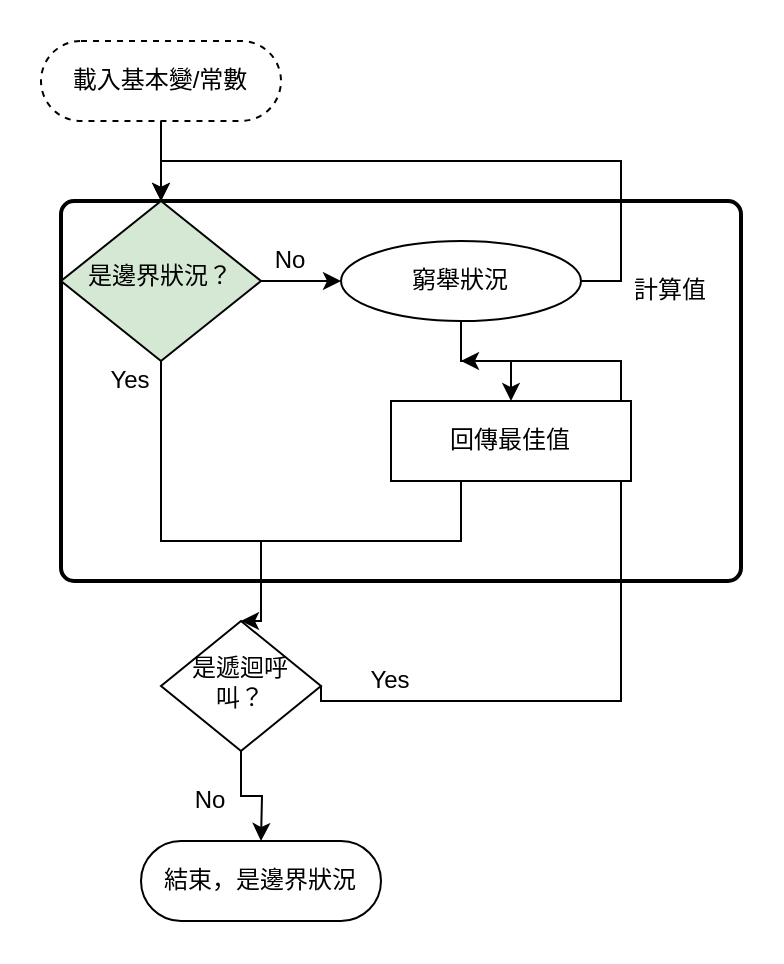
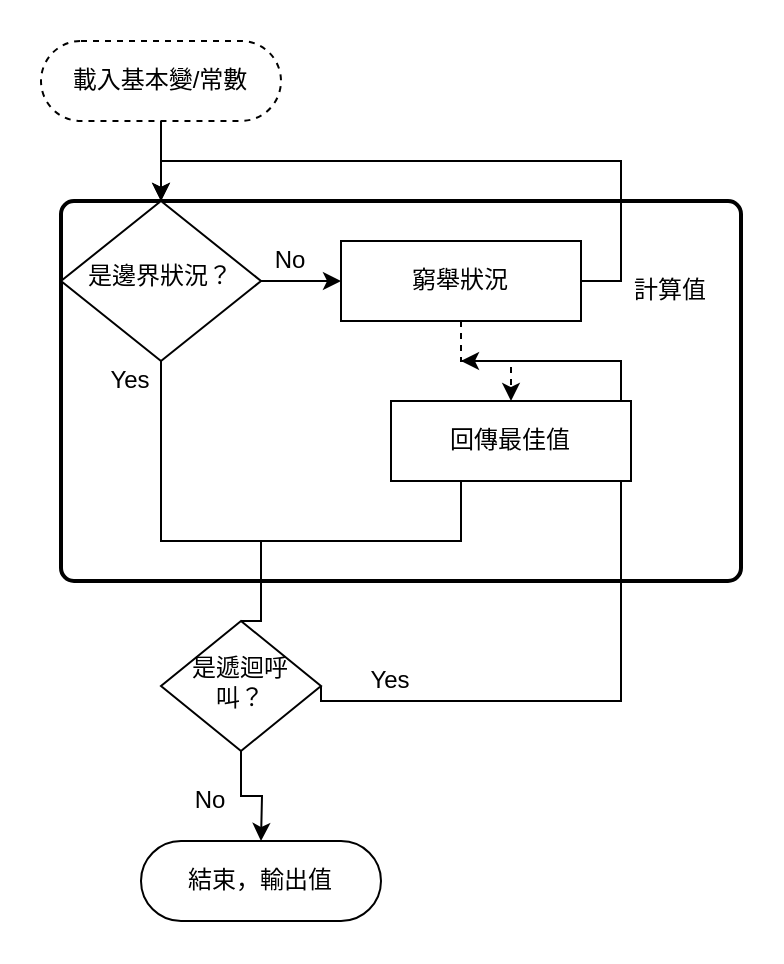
node "是邊界狀況？": fillcolor #d5e8d4 -> #ffffff
node "窮舉狀況": shape ellipse -> rounded rectangle
edge "窮舉狀況" -> "回傳最佳值": style solid -> dashed
edge "是邊界狀況？" -> "是遞迴呼叫？": arrowhead classic -> none
node "結束，是邊界狀況": label "結束，是邊界狀況" -> "結束，輸出值"
